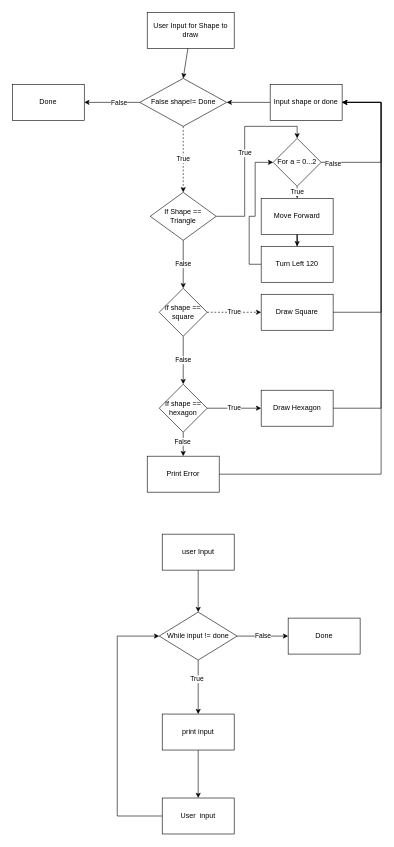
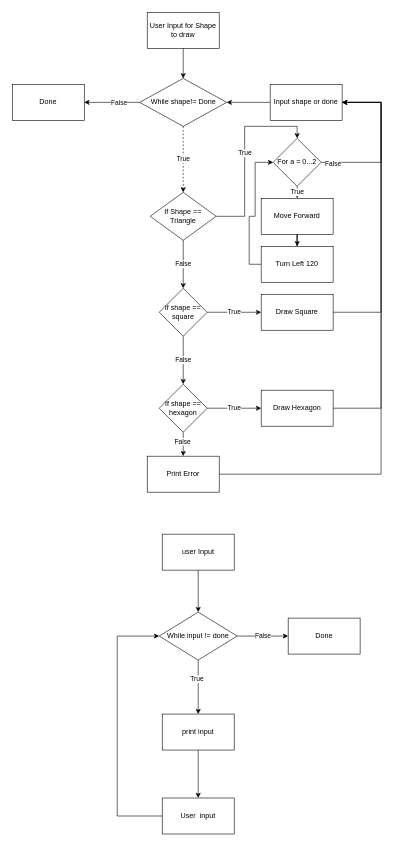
node "User Input for Shape to draw": size 87x36 -> 72x36
node "False shape!= Done": label "False shape!= Done" -> "While shape!= Done"
edge "if shape == square" -> "Draw Square": style dashed -> solid
